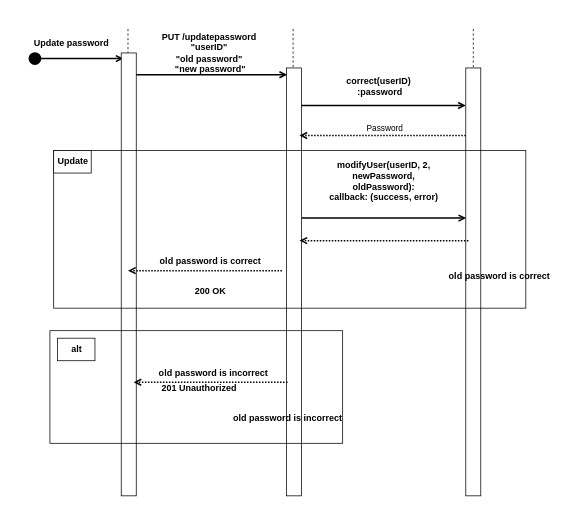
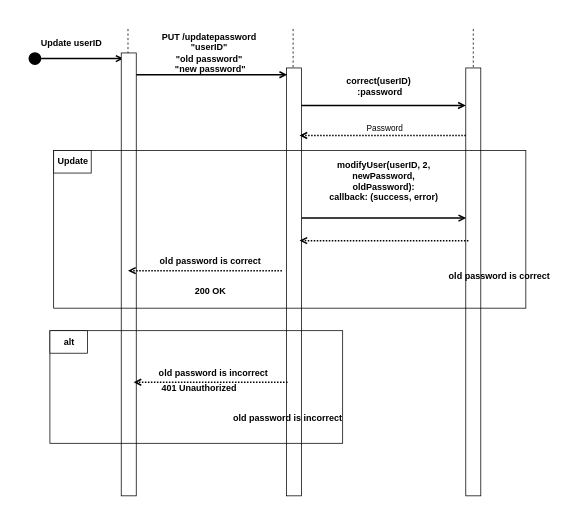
node "Update password": label "Update password" -> "Update userID"
node "alt": moved (76, 349) -> (69, 342)
node "201 Unauthorized": label "201 Unauthorized" -> "401 Unauthorized"
